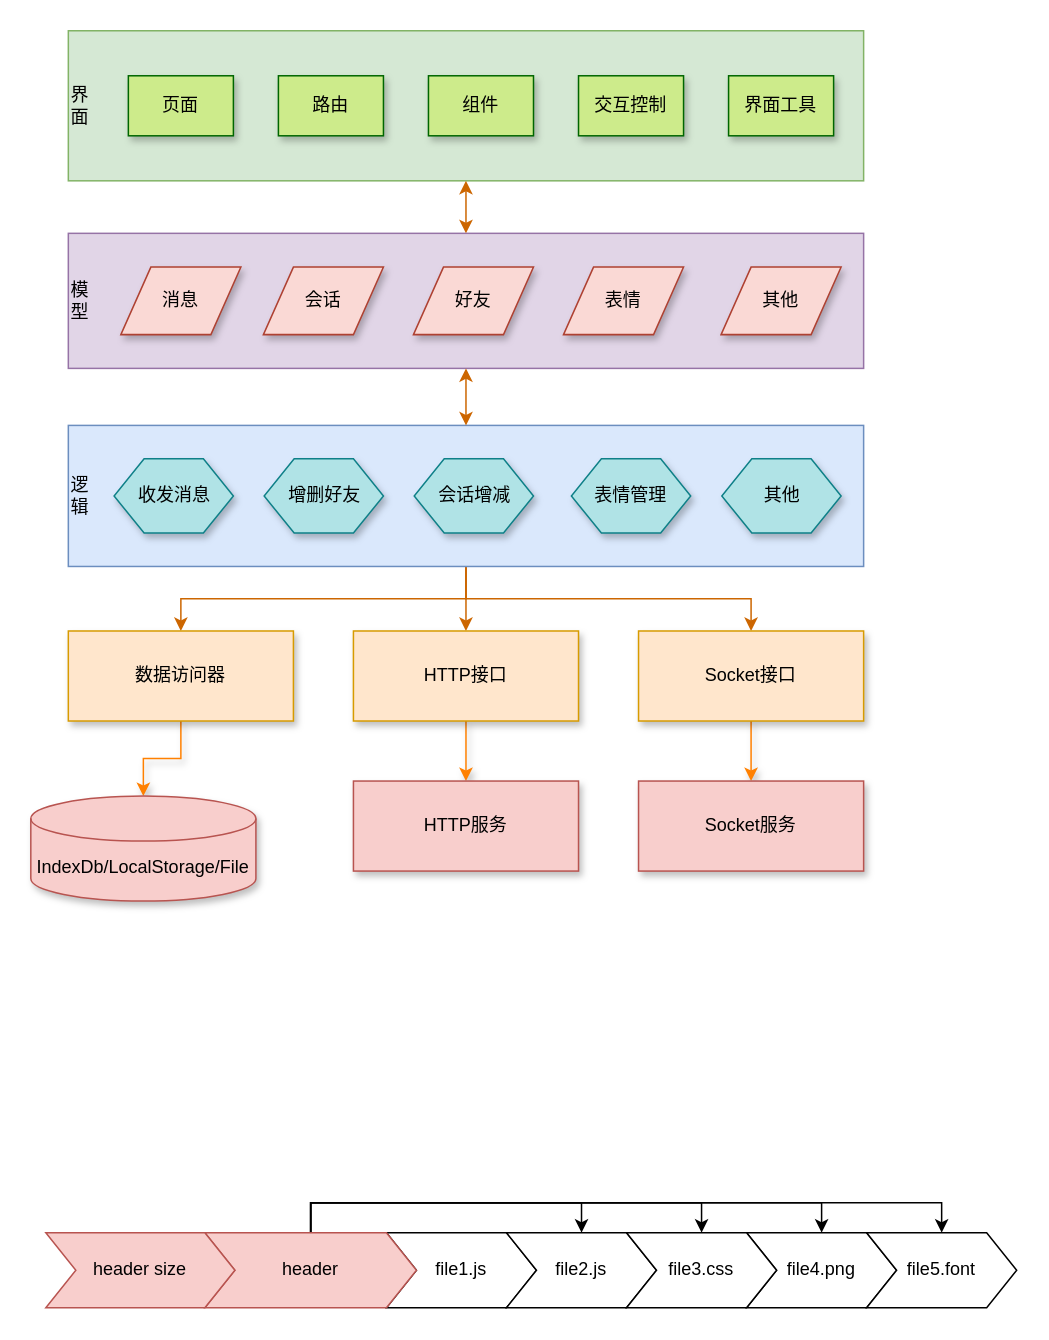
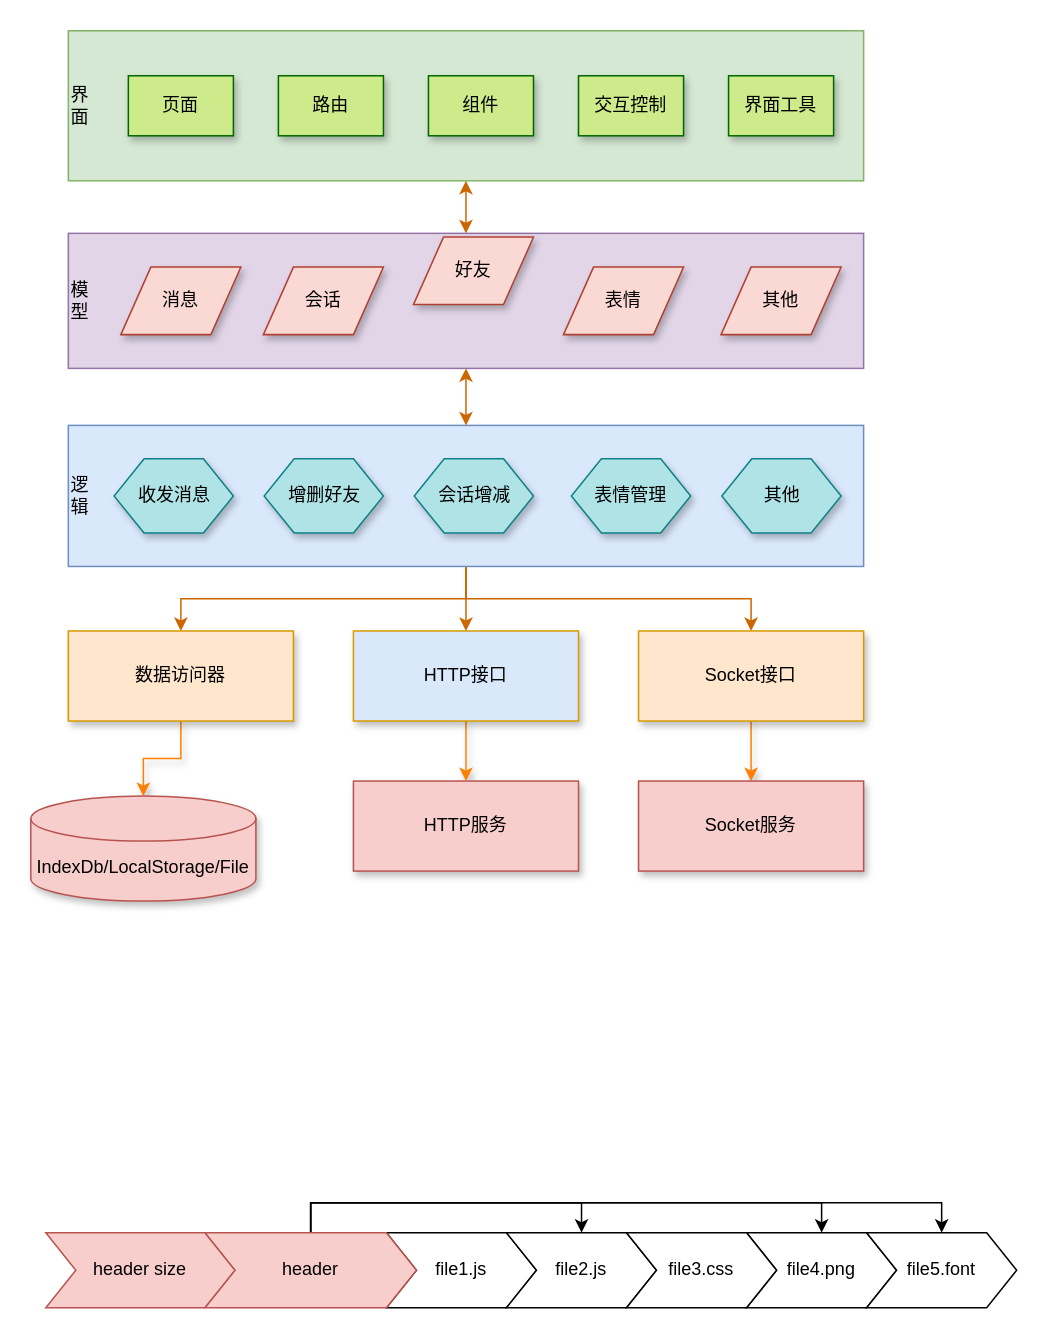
node "好友": moved (473, 301) -> (473, 271)
node "HTTP接口": fillcolor #ffe6cc -> #dae8fc
edge "header" -> "file3.css": removed
